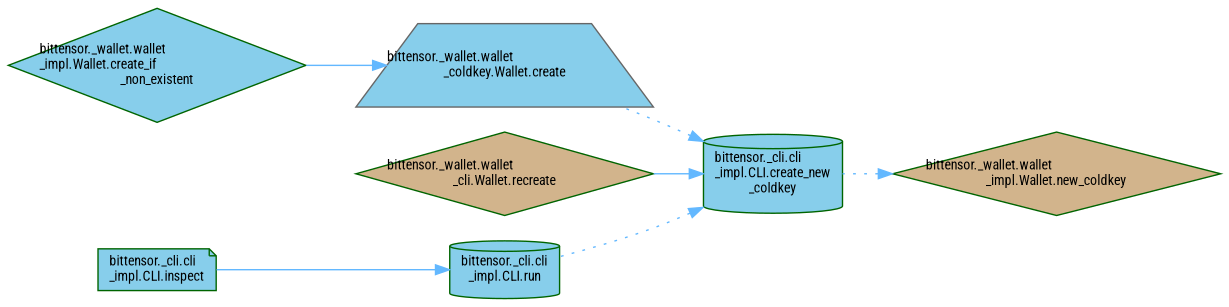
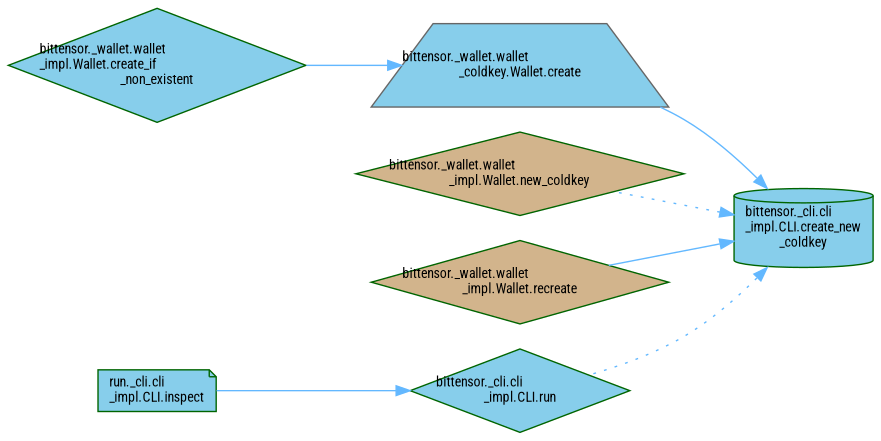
edge "bittensor._wallet.wallet _coldkey.Wallet.create" -> "bittensor._cli.cli _impl.CLI.create_new _coldkey": style dotted -> solid
node "bittensor._wallet.wallet _cli.Wallet.recreate": label "bittensor._wallet.wallet _cli.Wallet.recreate" -> "bittensor._wallet.wallet _impl.Wallet.recreate"
edge "bittensor._cli.cli _impl.CLI.create_new _coldkey" -> "bittensor._wallet.wallet _impl.Wallet.new_coldkey": reversed
node "bittensor._cli.cli _impl.CLI.inspect": label "bittensor._cli.cli _impl.CLI.inspect" -> "run._cli.cli _impl.CLI.inspect"
node "bittensor._cli.cli _impl.CLI.run": shape cylinder -> diamond
